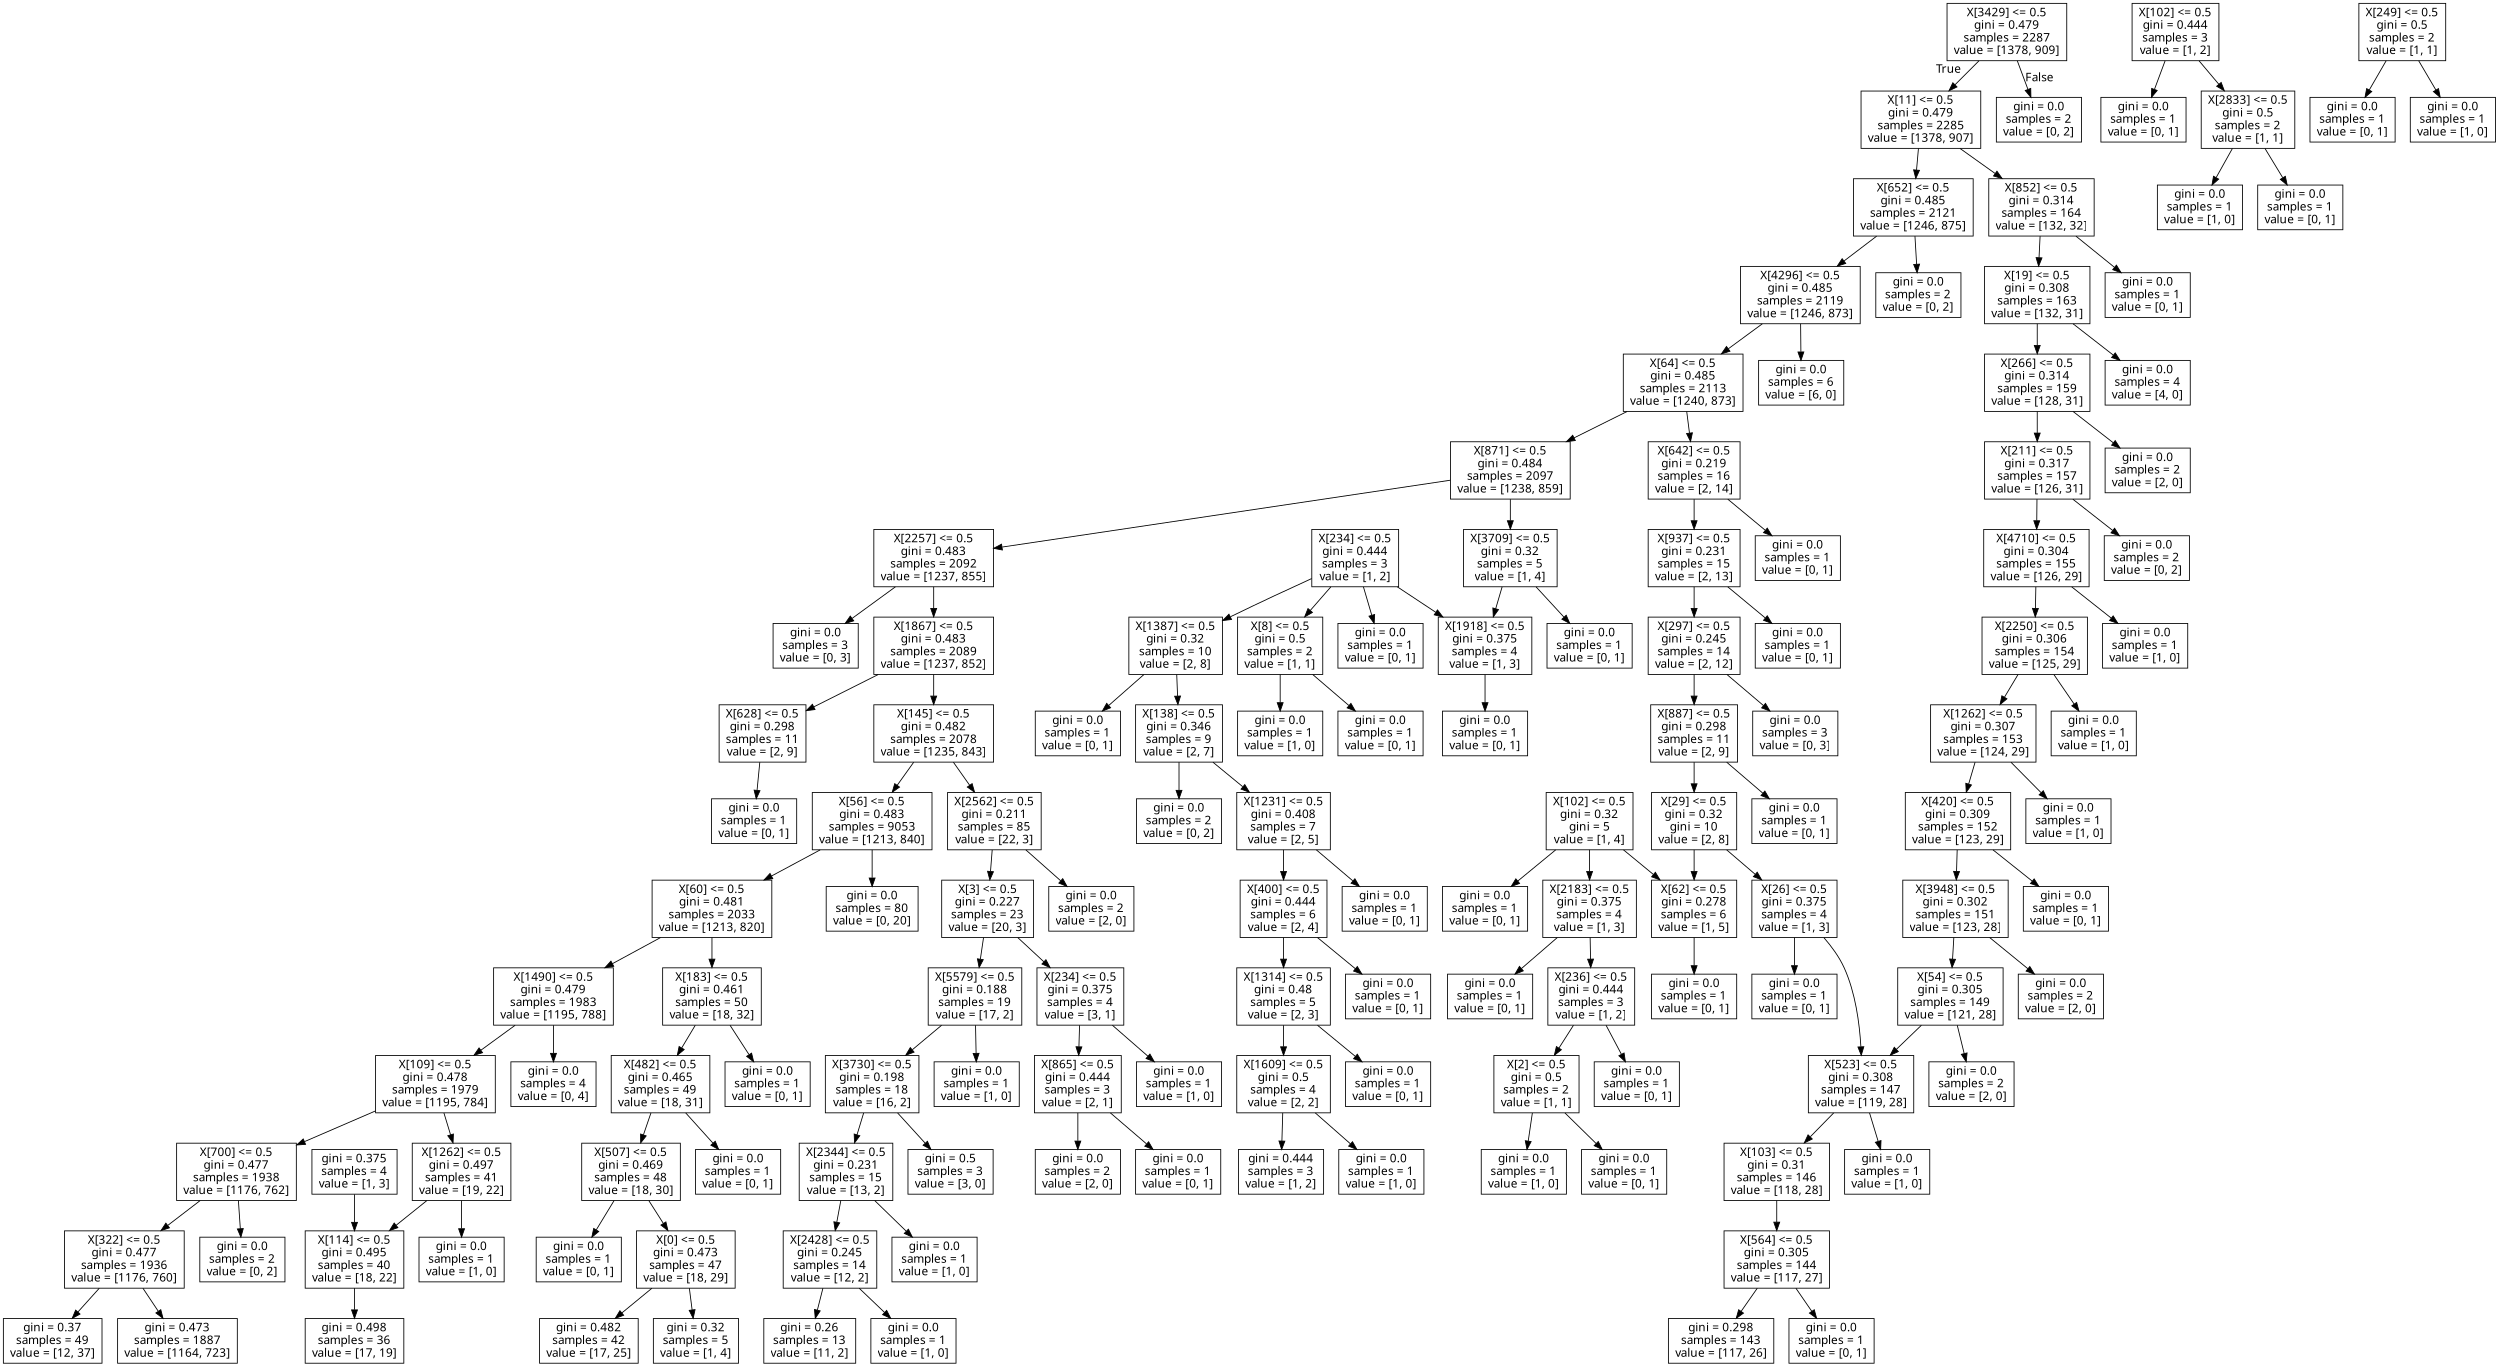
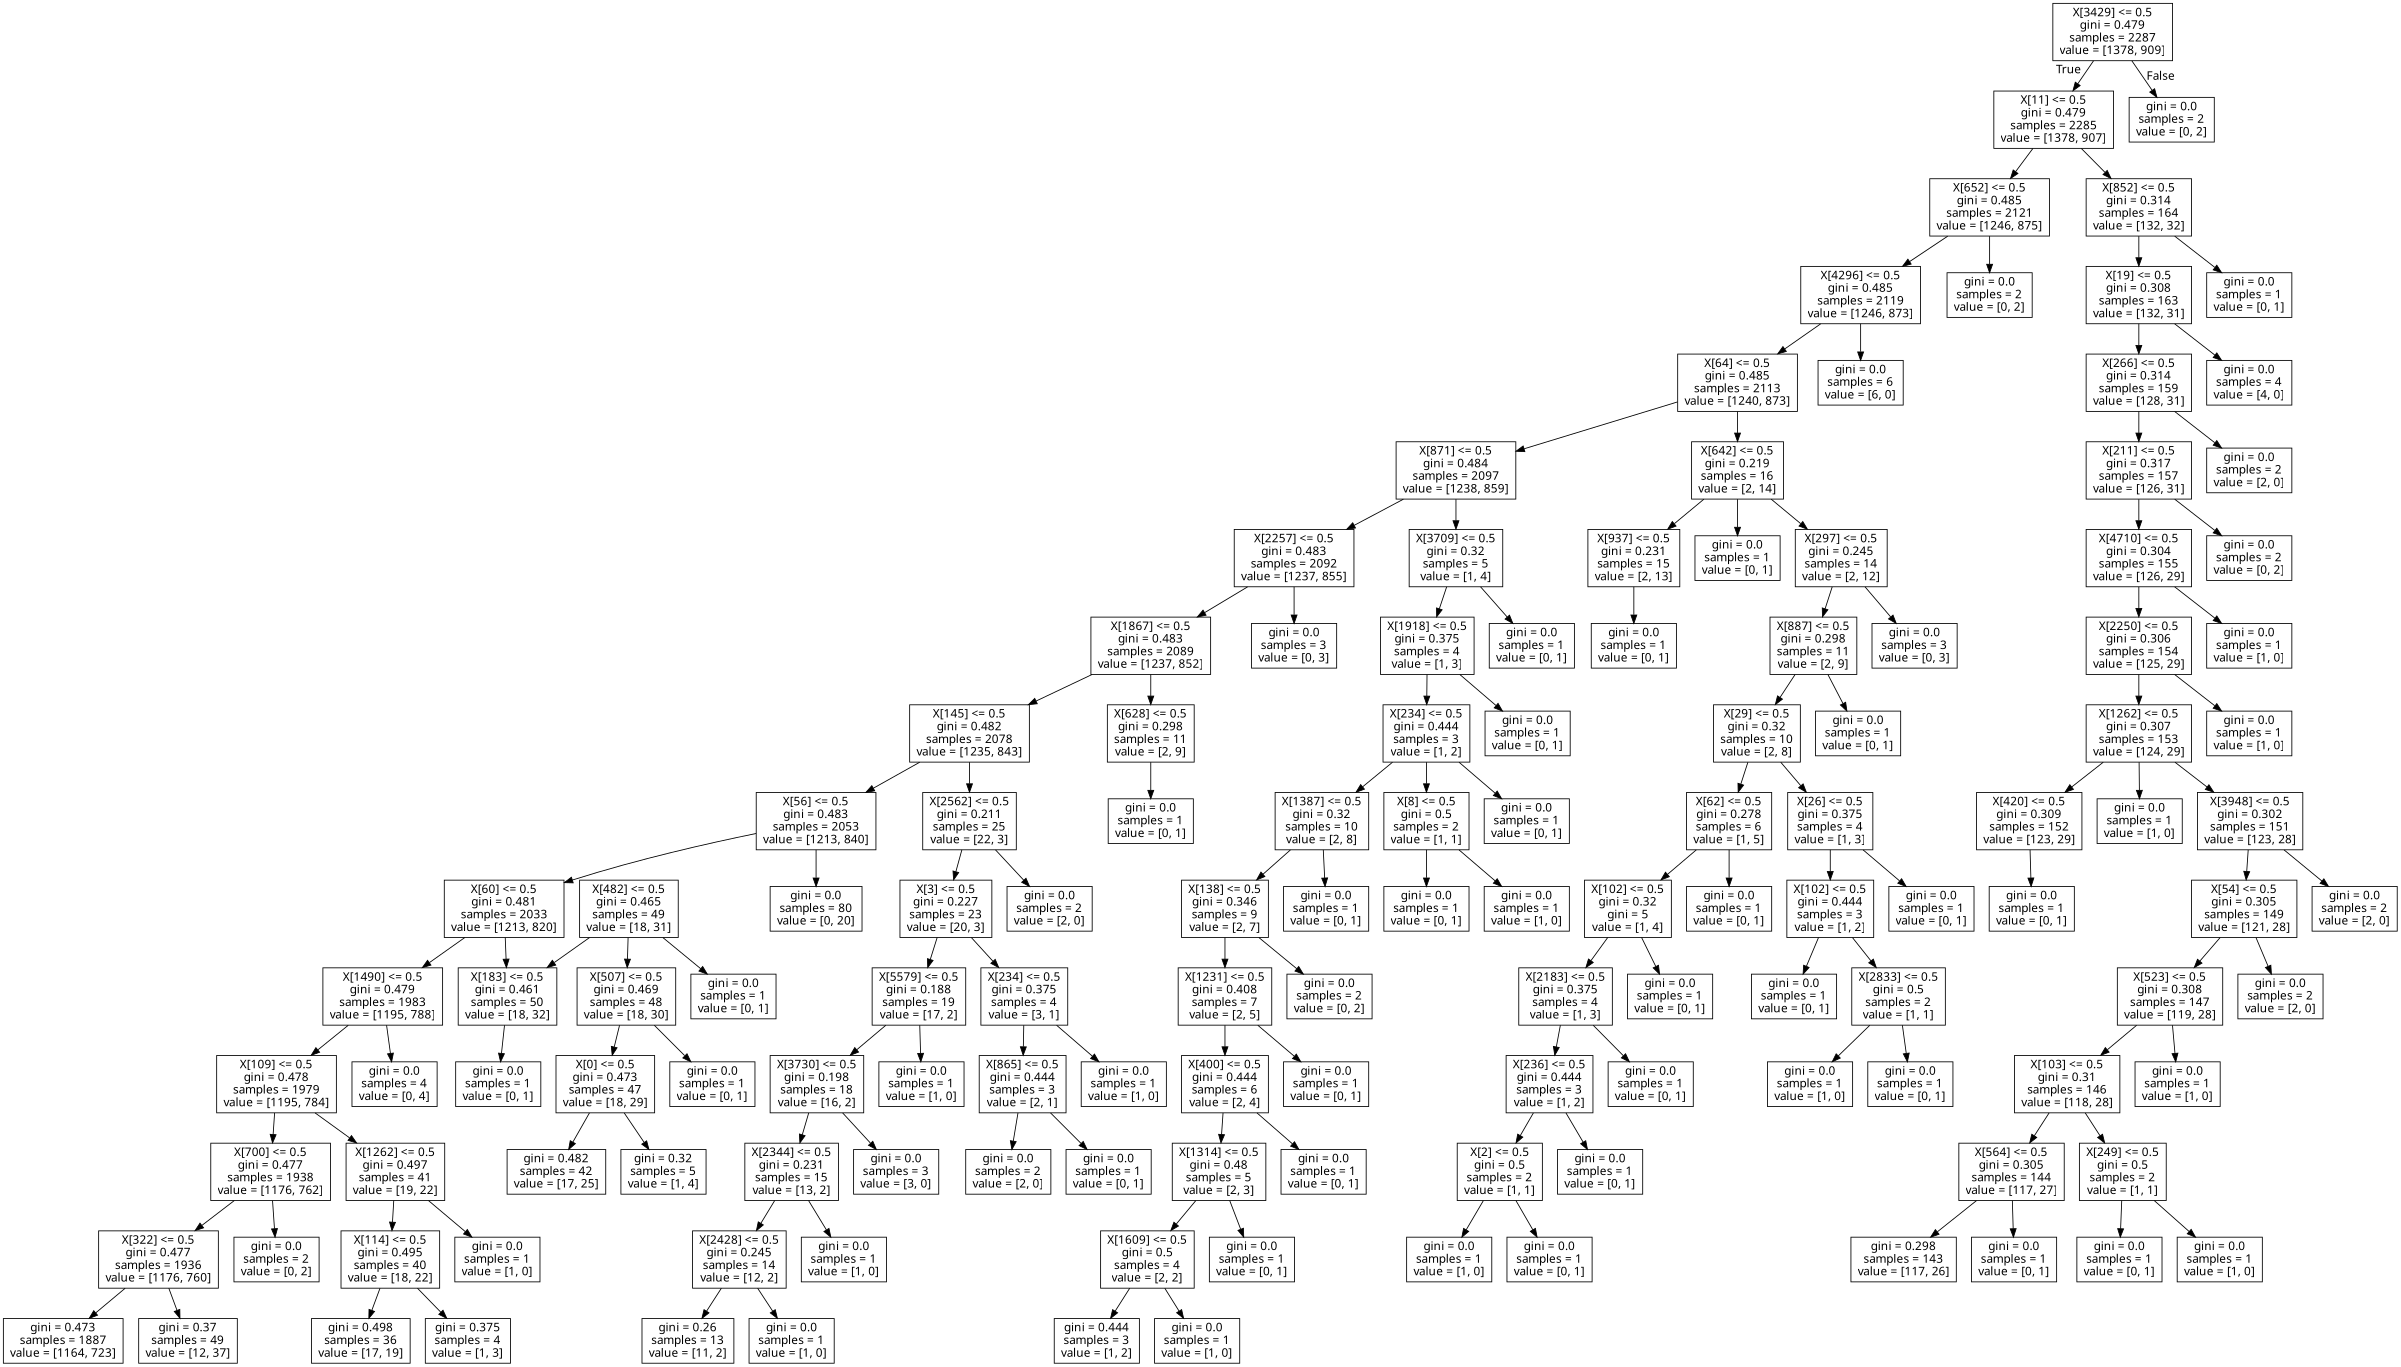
edge "X[937] <= 0.5 gini = 0.231 samples = 15 value = [2, 13]" -> "X[297] <= 0.5 gini = 0.245 samples = 14 value = [2, 12]": now "X[642] <= 0.5 gini = 0.219 samples = 16 value = [2, 14]" -> "X[297] <= 0.5 gini = 0.245 samples = 14 value = [2, 12]"
edge "X[234] <= 0.5 gini = 0.444 samples = 3 value = [1, 2]" -> "X[1918] <= 0.5 gini = 0.375 samples = 4 value = [1, 3]": reversed
node "X[56] <= 0.5 gini = 0.483 samples = 9053 value = [1213, 840]": label "X[56] <= 0.5 gini = 0.483 samples = 9053 value = [1213, 840]" -> "X[56] <= 0.5 gini = 0.483 samples = 2053 value = [1213, 840]"
node "X[2562] <= 0.5 gini = 0.211 samples = 85 value = [22, 3]": label "X[2562] <= 0.5 gini = 0.211 samples = 85 value = [22, 3]" -> "X[2562] <= 0.5 gini = 0.211 samples = 25 value = [22, 3]"
node "X[29] <= 0.5 gini = 0.32 gini = 10 value = [2, 8]": label "X[29] <= 0.5 gini = 0.32 gini = 10 value = [2, 8]" -> "X[29] <= 0.5 gini = 0.32 samples = 10 value = [2, 8]"
edge "X[420] <= 0.5 gini = 0.309 samples = 152 value = [123, 29]" -> "X[3948] <= 0.5 gini = 0.302 samples = 151 value = [123, 28]": now "X[1262] <= 0.5 gini = 0.307 samples = 153 value = [124, 29]" -> "X[3948] <= 0.5 gini = 0.302 samples = 151 value = [123, 28]"
edge "X[102] <= 0.5 gini = 0.32 gini = 5 value = [1, 4]" -> "X[62] <= 0.5 gini = 0.278 samples = 6 value = [1, 5]": reversed
edge "X[26] <= 0.5 gini = 0.375 samples = 4 value = [1, 3]" -> "X[523] <= 0.5 gini = 0.308 samples = 147 value = [119, 28]": now "X[26] <= 0.5 gini = 0.375 samples = 4 value = [1, 3]" -> "X[102] <= 0.5 gini = 0.444 samples = 3 value = [1, 2]"
edge "X[183] <= 0.5 gini = 0.461 samples = 50 value = [18, 32]" -> "X[482] <= 0.5 gini = 0.465 samples = 49 value = [18, 31]": reversed
edge "X[103] <= 0.5 gini = 0.31 samples = 146 value = [118, 28]" -> "X[249] <= 0.5 gini = 0.5 samples = 2 value = [1, 1]": added
node "gini = 0.5 samples = 3 value = [3, 0]": label "gini = 0.5 samples = 3 value = [3, 0]" -> "gini = 0.0 samples = 3 value = [3, 0]"
edge "gini = 0.375 samples = 4 value = [1, 3]" -> "X[114] <= 0.5 gini = 0.495 samples = 40 value = [18, 22]": reversed
